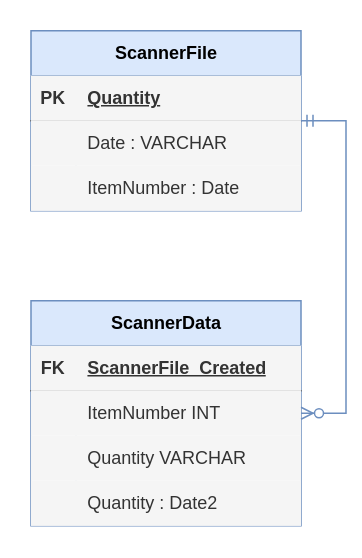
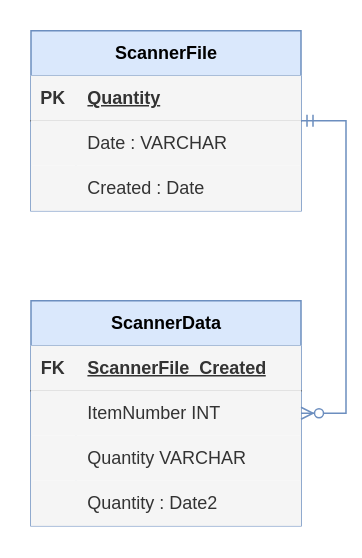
node "ItemNumber : Date": label "ItemNumber : Date" -> "Created : Date"
